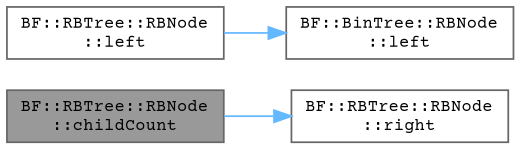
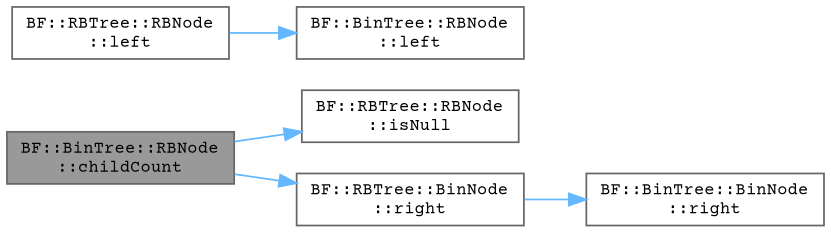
node "BF::RBTree::RBNode ::childCount": label "BF::RBTree::RBNode ::childCount" -> "BF::BinTree::RBNode ::childCount"
node "BF::RBTree::RBNode ::right": label "BF::RBTree::RBNode ::right" -> "BF::RBTree::BinNode ::right"
node "BF::RBTree::RBNode ::isNull": added
node "BF::BinTree::BinNode ::right": added
